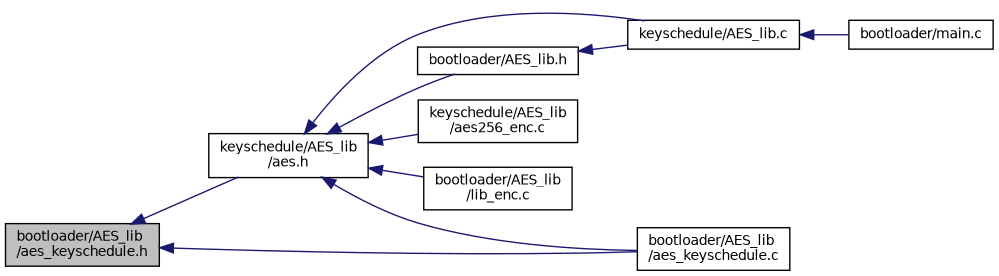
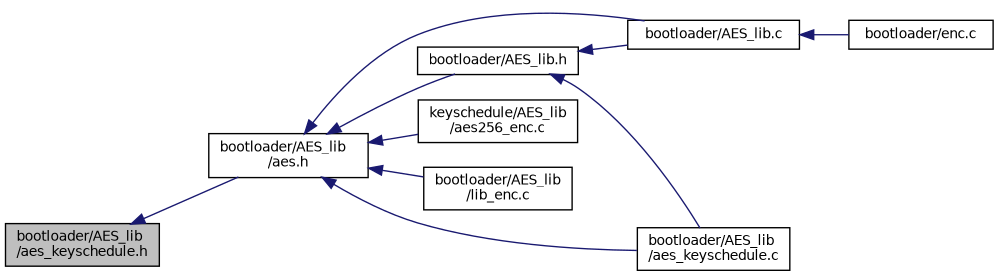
node "keyschedule/AES_lib.c": label "keyschedule/AES_lib.c" -> "bootloader/AES_lib.c"
node "bootloader/main.c": label "bootloader/main.c" -> "bootloader/enc.c"
node "keyschedule/AES_lib /aes.h": label "keyschedule/AES_lib /aes.h" -> "bootloader/AES_lib /aes.h"
edge "bootloader/AES_lib /aes_keyschedule.c" -> "bootloader/AES_lib /aes_keyschedule.h": now "bootloader/AES_lib /aes_keyschedule.c" -> "bootloader/AES_lib.h"
